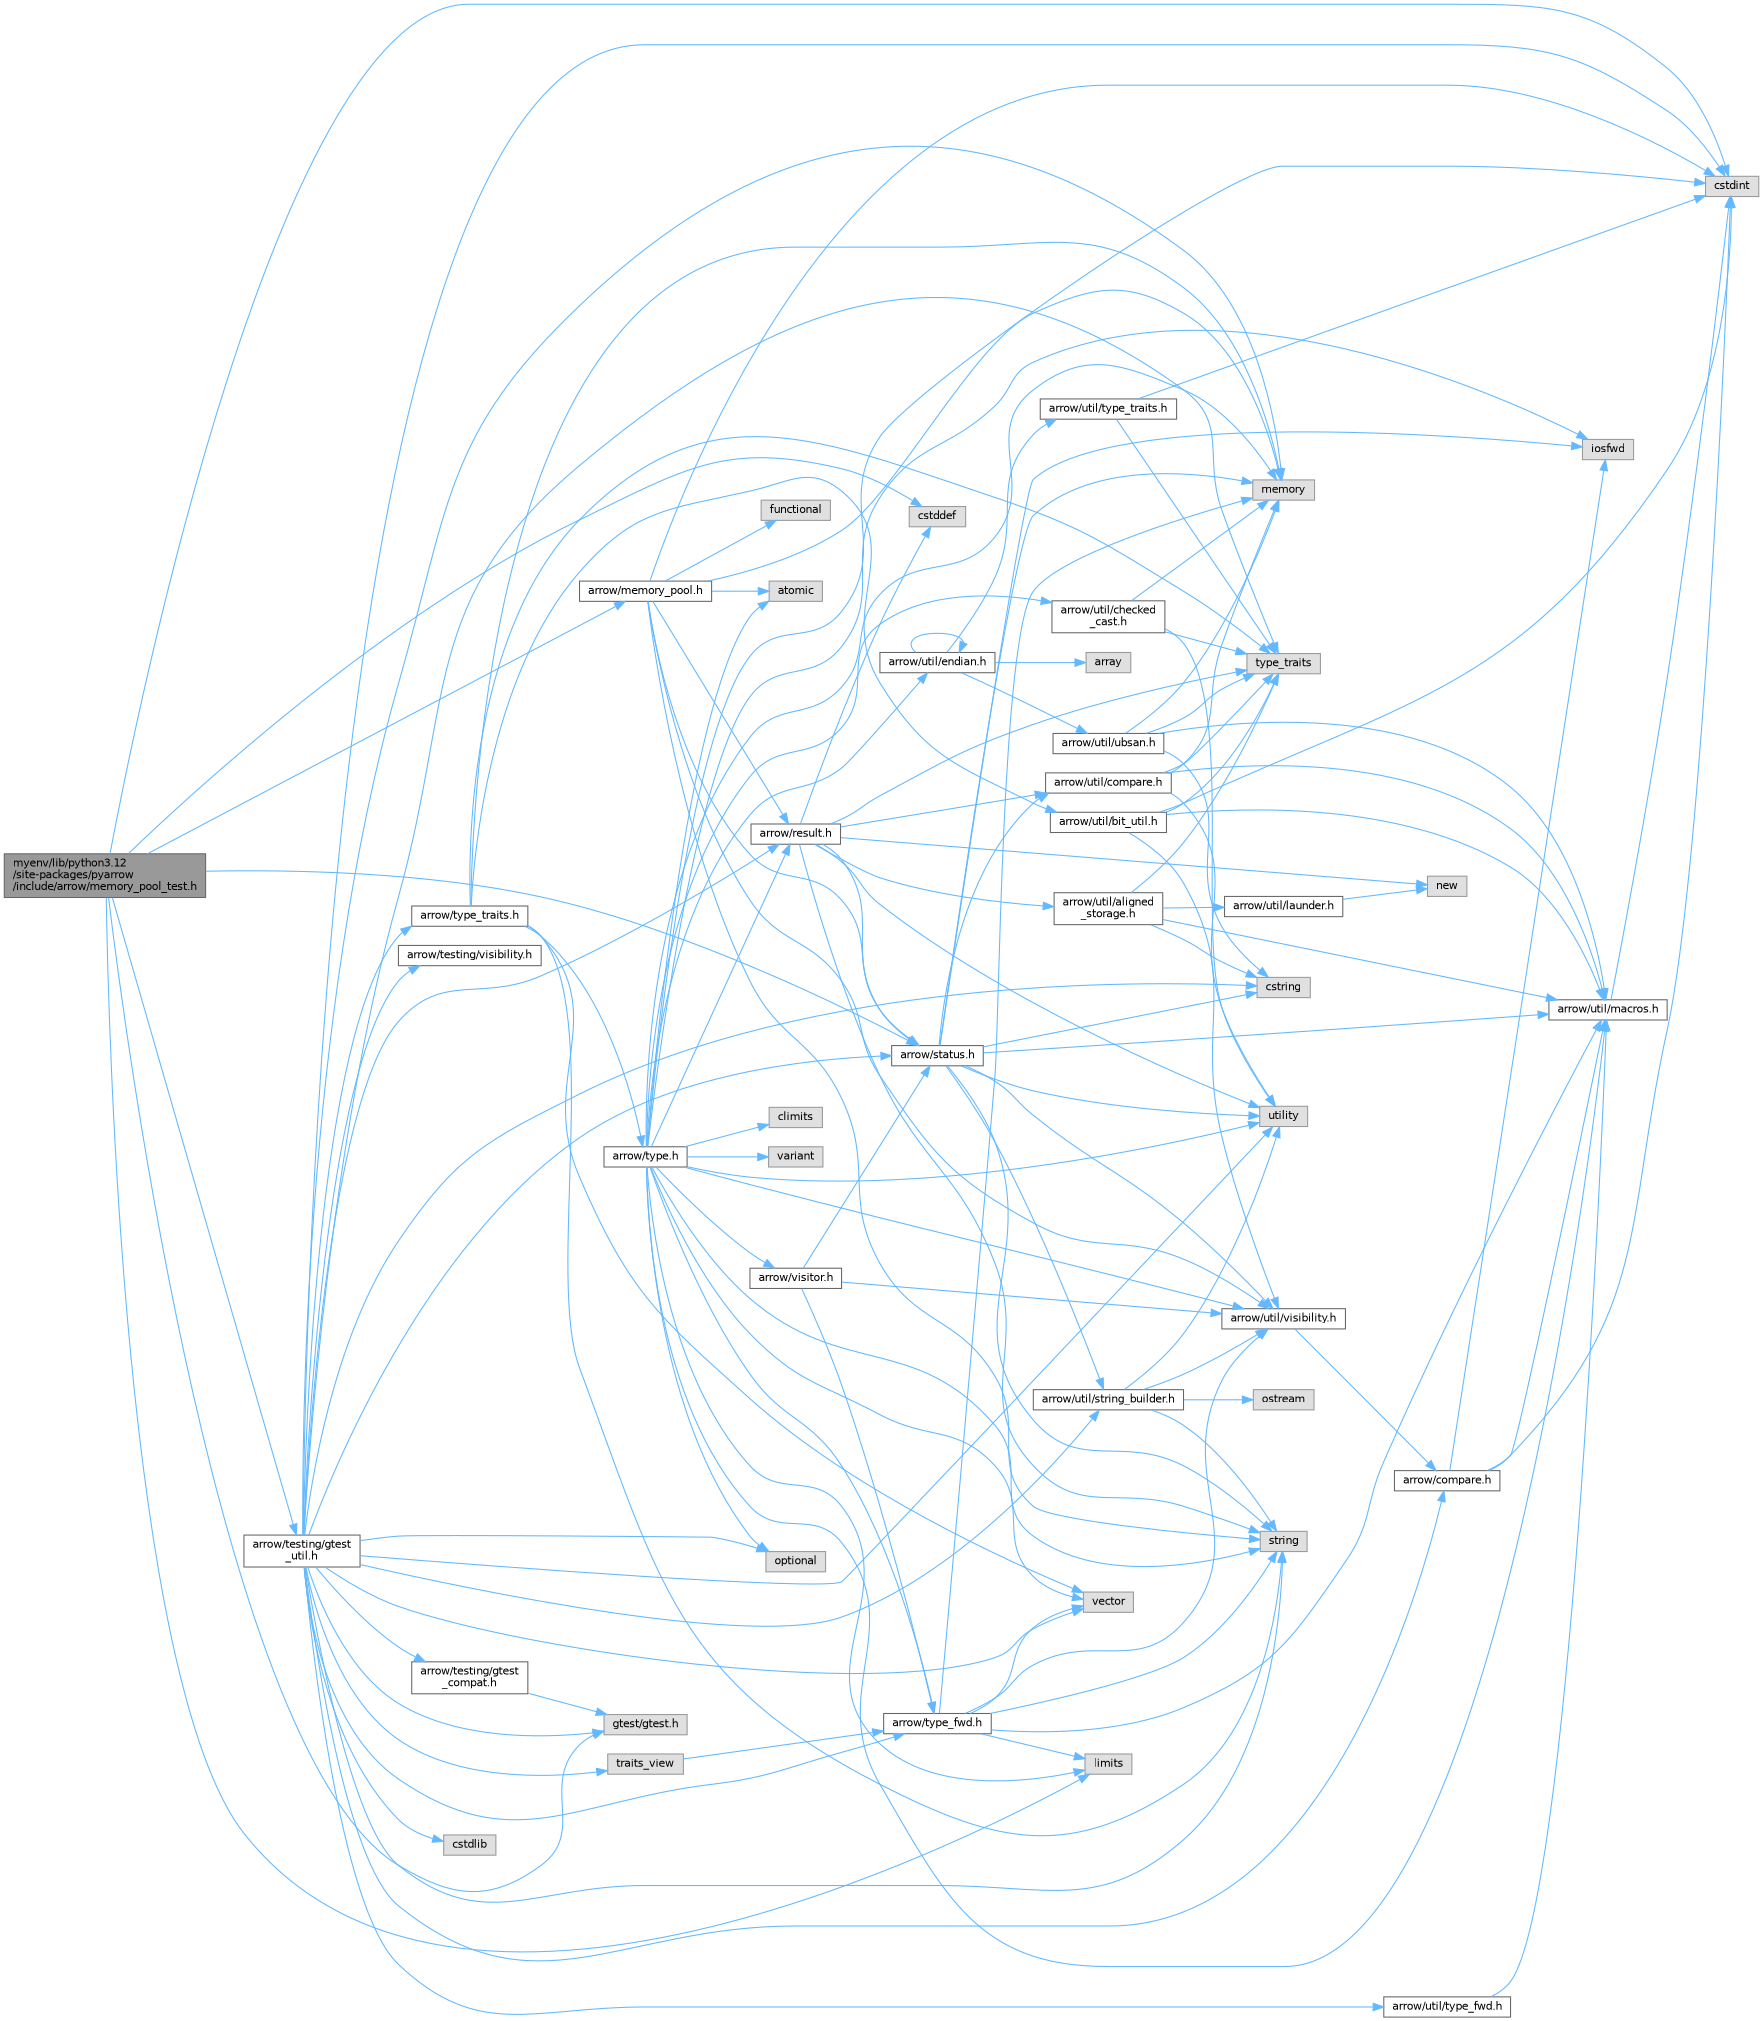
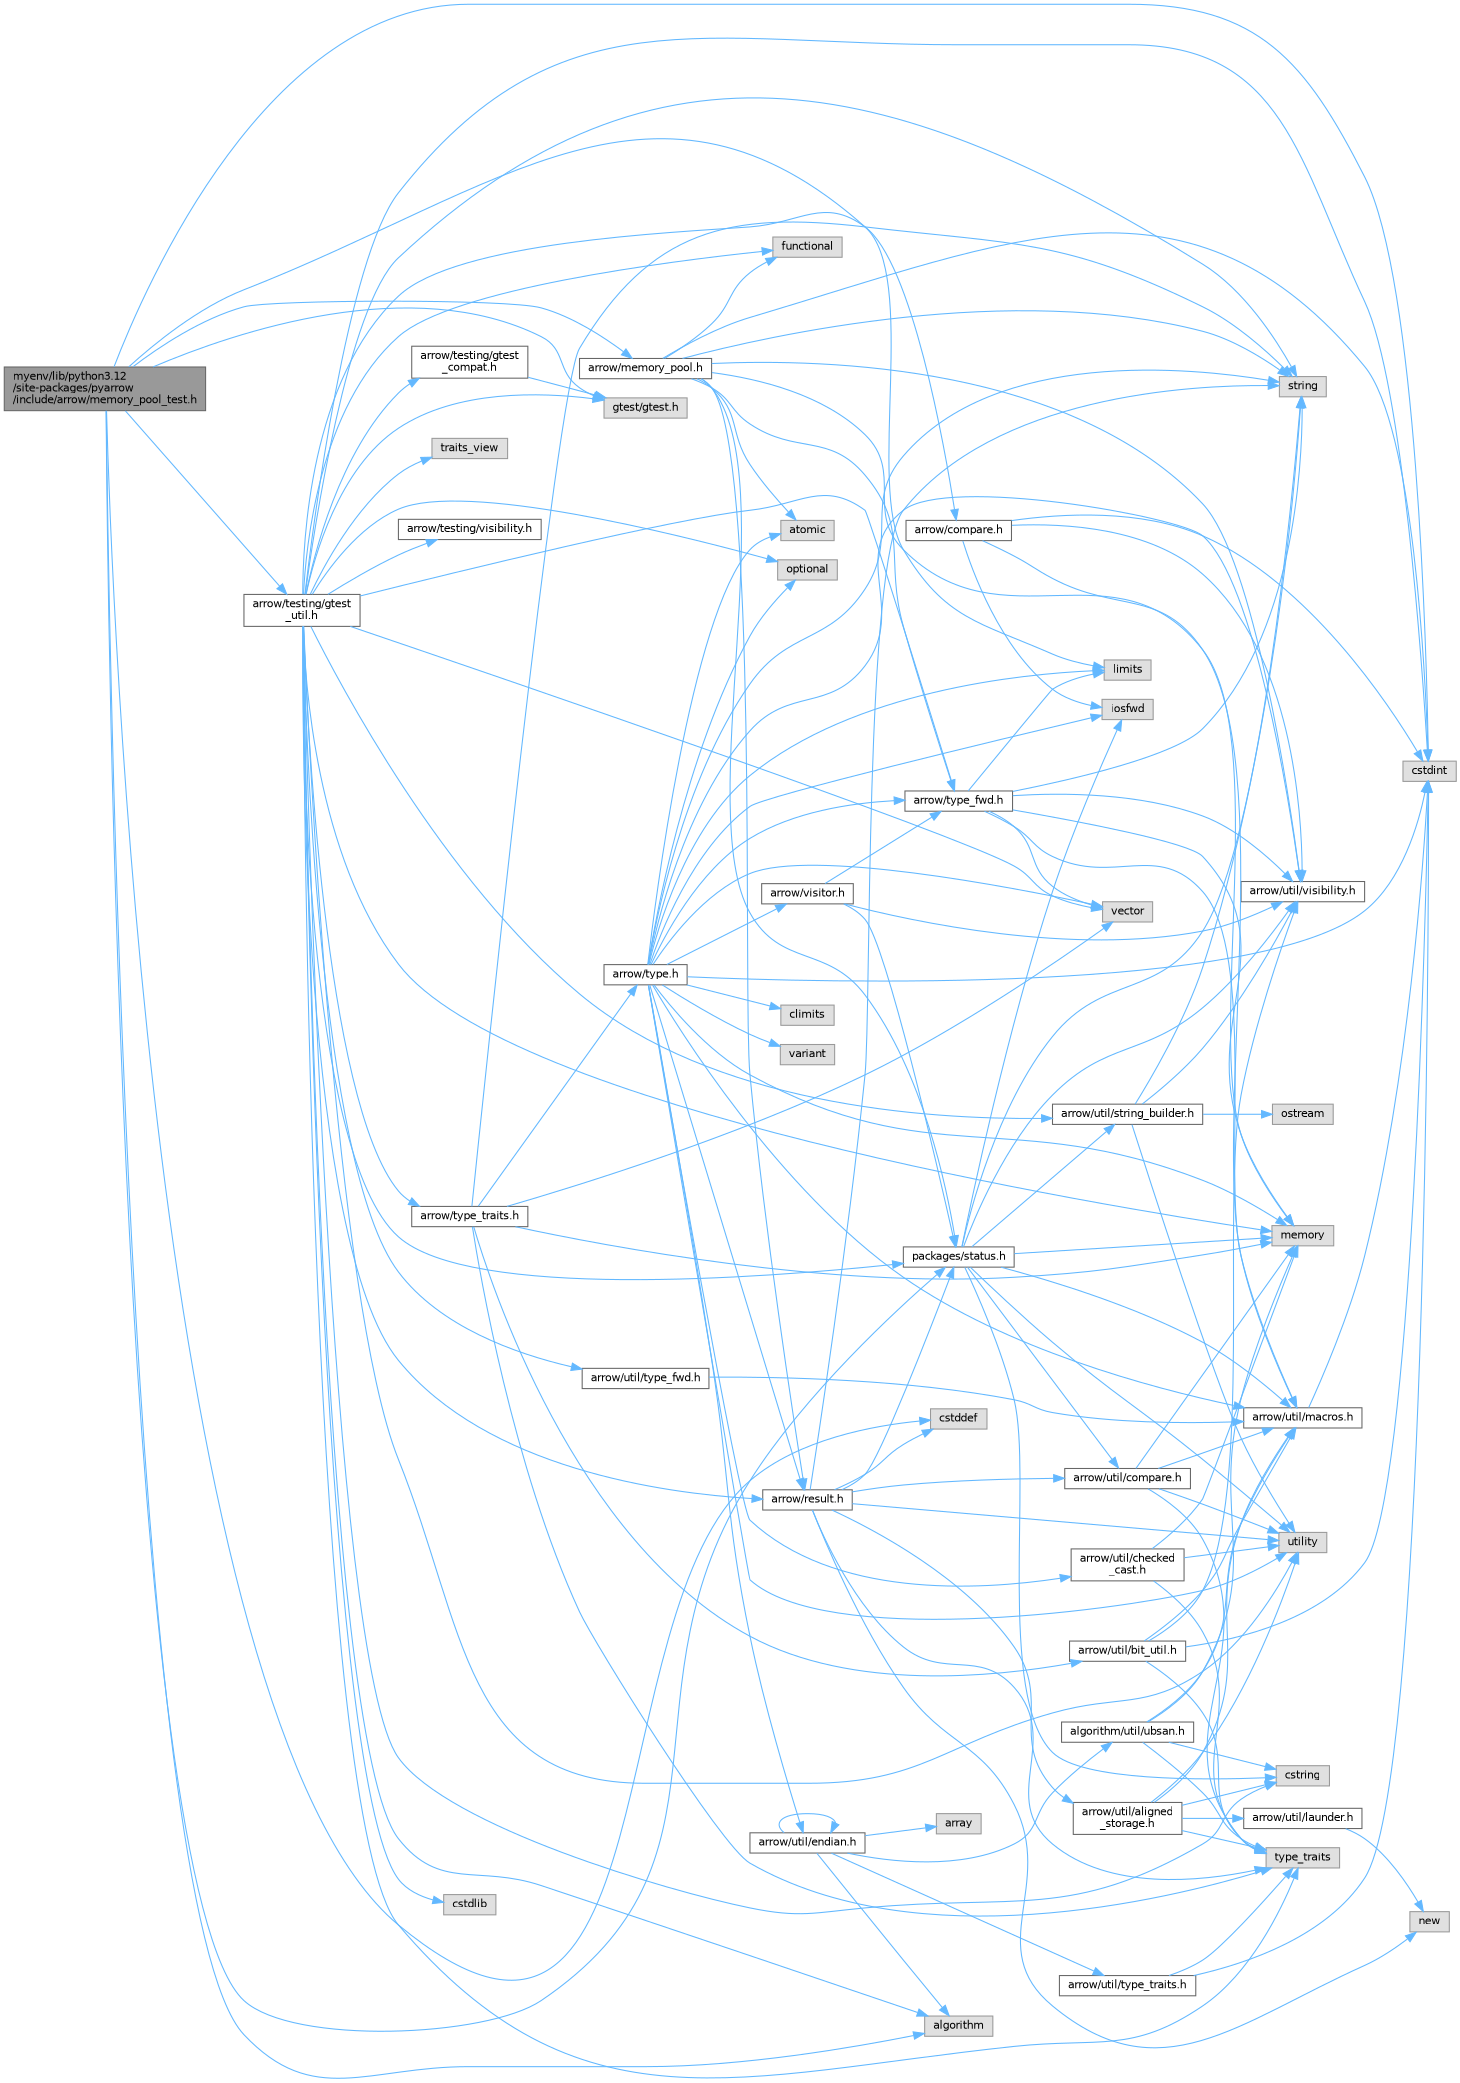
edge "arrow/testing/gtest _util.h" -> "functional": added
node "arrow/util/ubsan.h": label "arrow/util/ubsan.h" -> "algorithm/util/ubsan.h"
node "arrow/status.h": label "arrow/status.h" -> "packages/status.h"
edge "arrow/util/visibility.h" -> "arrow/compare.h": reversed
edge "arrow/util/aligned _storage.h" -> "utility": added
edge "traits_view" -> "arrow/type_fwd.h": now "arrow/memory_pool.h" -> "arrow/type_fwd.h"
node "algorithm": added
